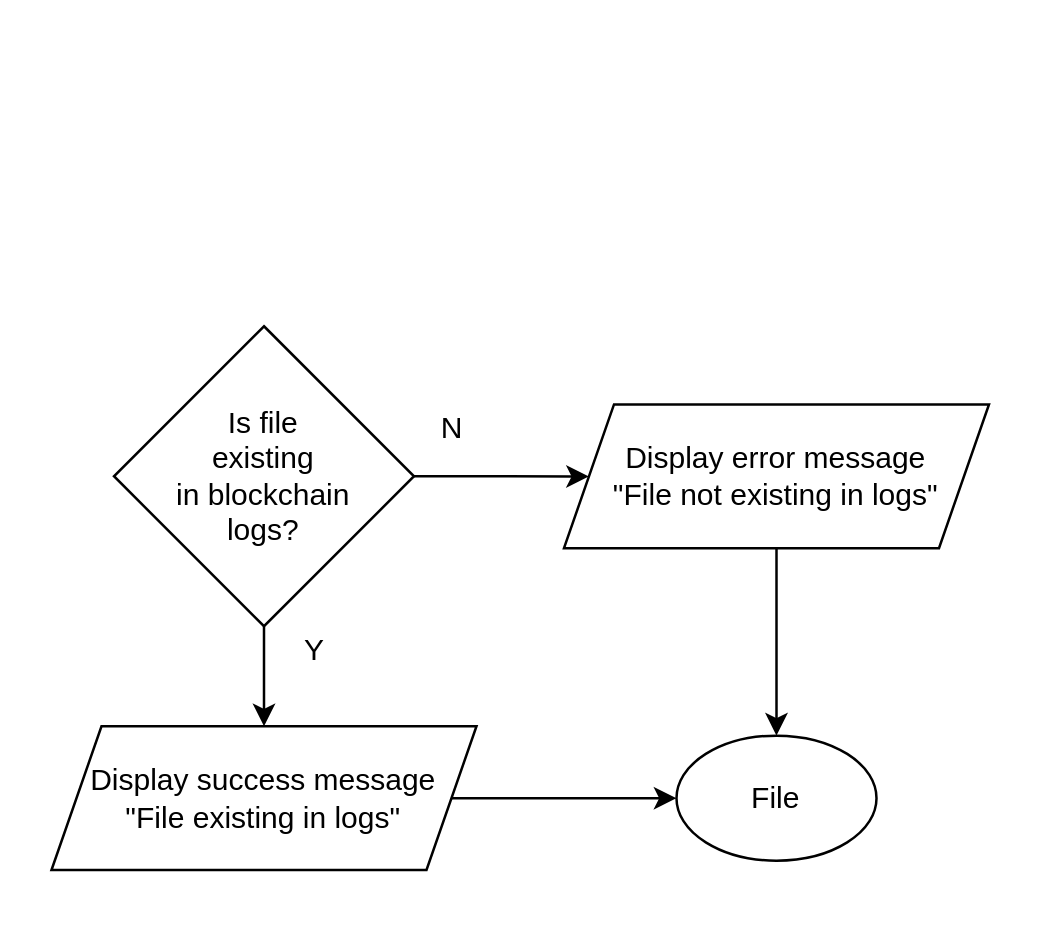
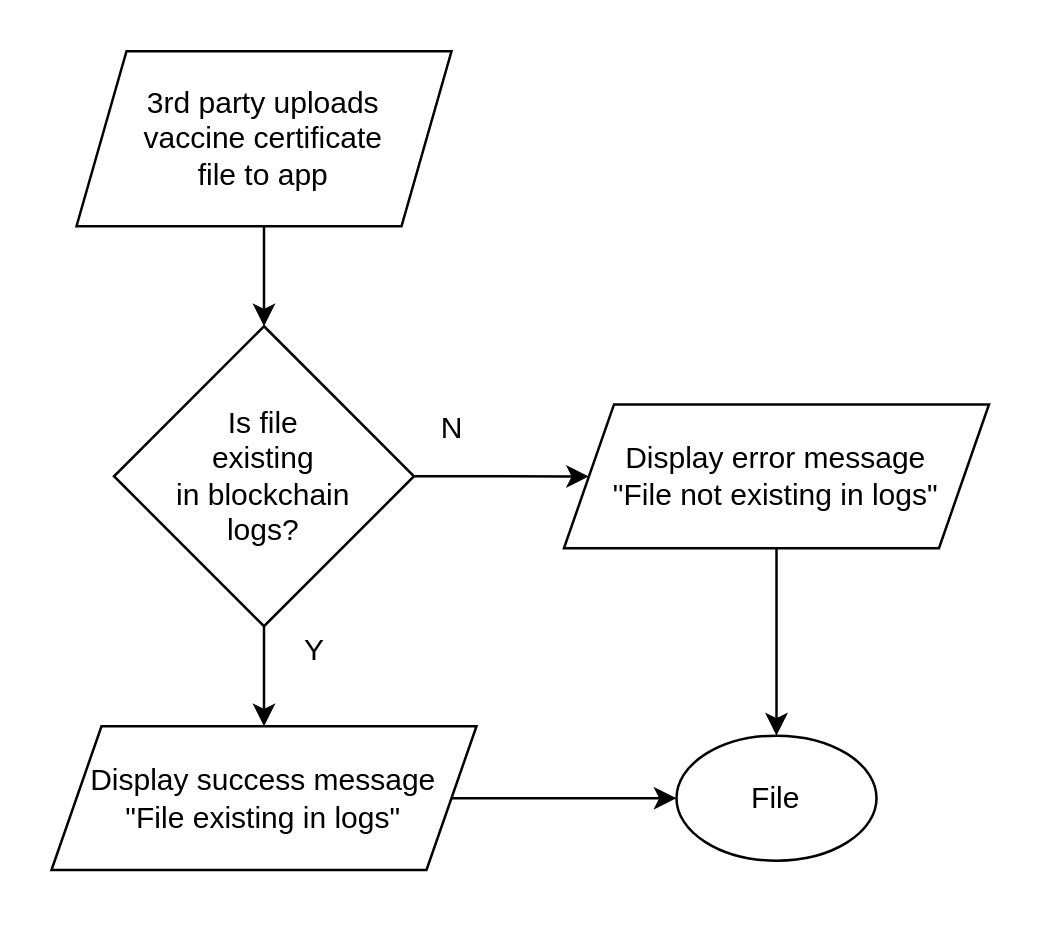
node "3rd party uploads vaccine certificate file to app": added
edge "3rd party uploads vaccine certificate file to app" -> "Is file existing in blockchain logs?": added
